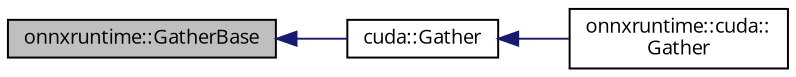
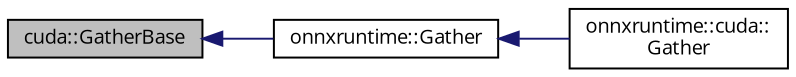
node "onnxruntime::GatherBase": label "onnxruntime::GatherBase" -> "cuda::GatherBase"
node "cuda::Gather": label "cuda::Gather" -> "onnxruntime::Gather"
